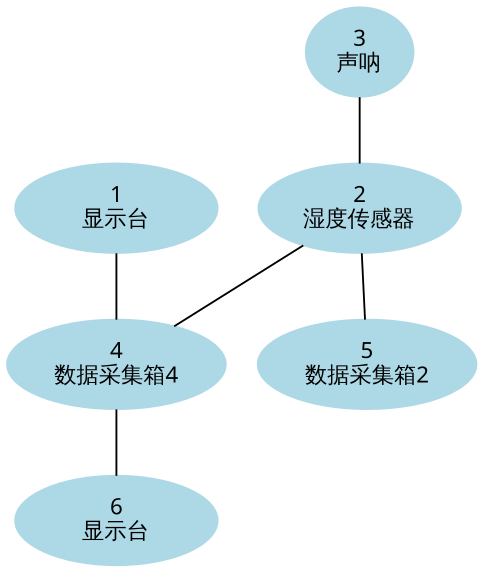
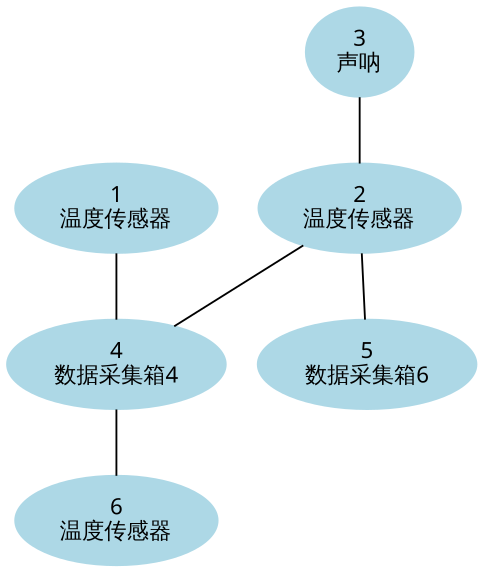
node "1 显示台": label "1 显示台" -> "1 温度传感器"
node "2 湿度传感器": label "2 湿度传感器" -> "2 温度传感器"
node "5 数据采集箱2": label "5 数据采集箱2" -> "5 数据采集箱6"
node "6 显示台": label "6 显示台" -> "6 温度传感器"
